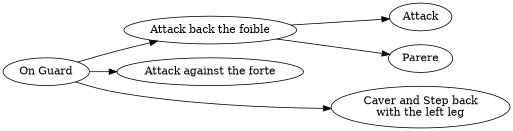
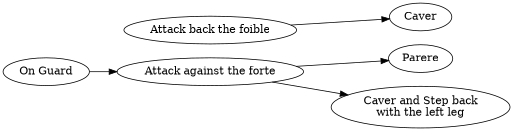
node "Attack": label "Attack" -> "Caver"
edge "Attack back the foible" -> "Parere": now "Attack against the forte" -> "Parere"
edge "On Guard" -> "Attack back the foible": removed
edge "On Guard" -> "Caver and Step back with the left leg": now "Attack against the forte" -> "Caver and Step back with the left leg"
